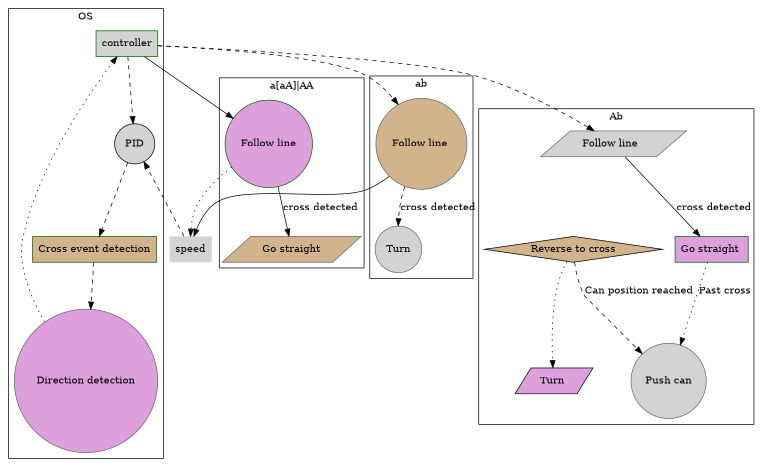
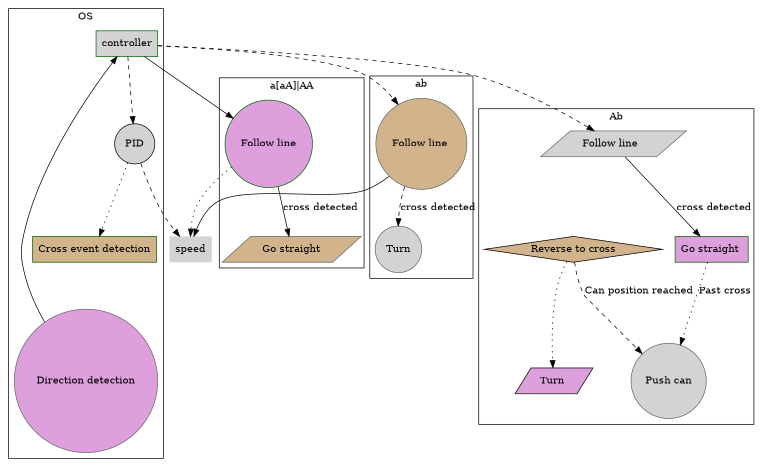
edge "Direction detection" -> "controller": style dotted -> solid
edge "PID" -> "Cross event detection": style dashed -> dotted
edge "speed" -> "PID": reversed
edge "Cross event detection" -> "Direction detection": removed
